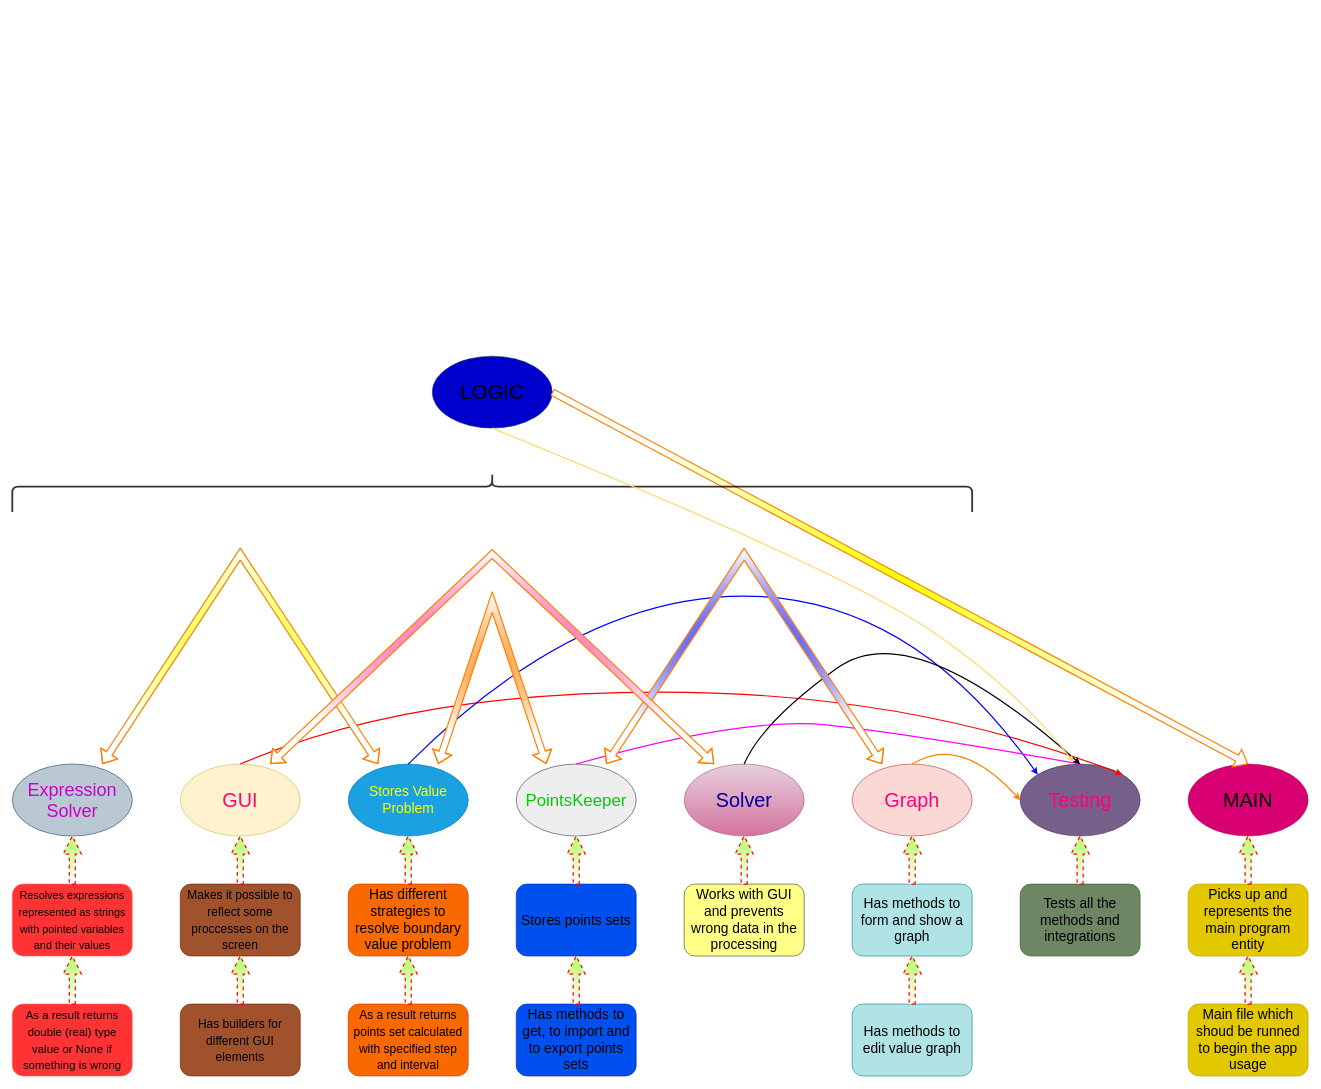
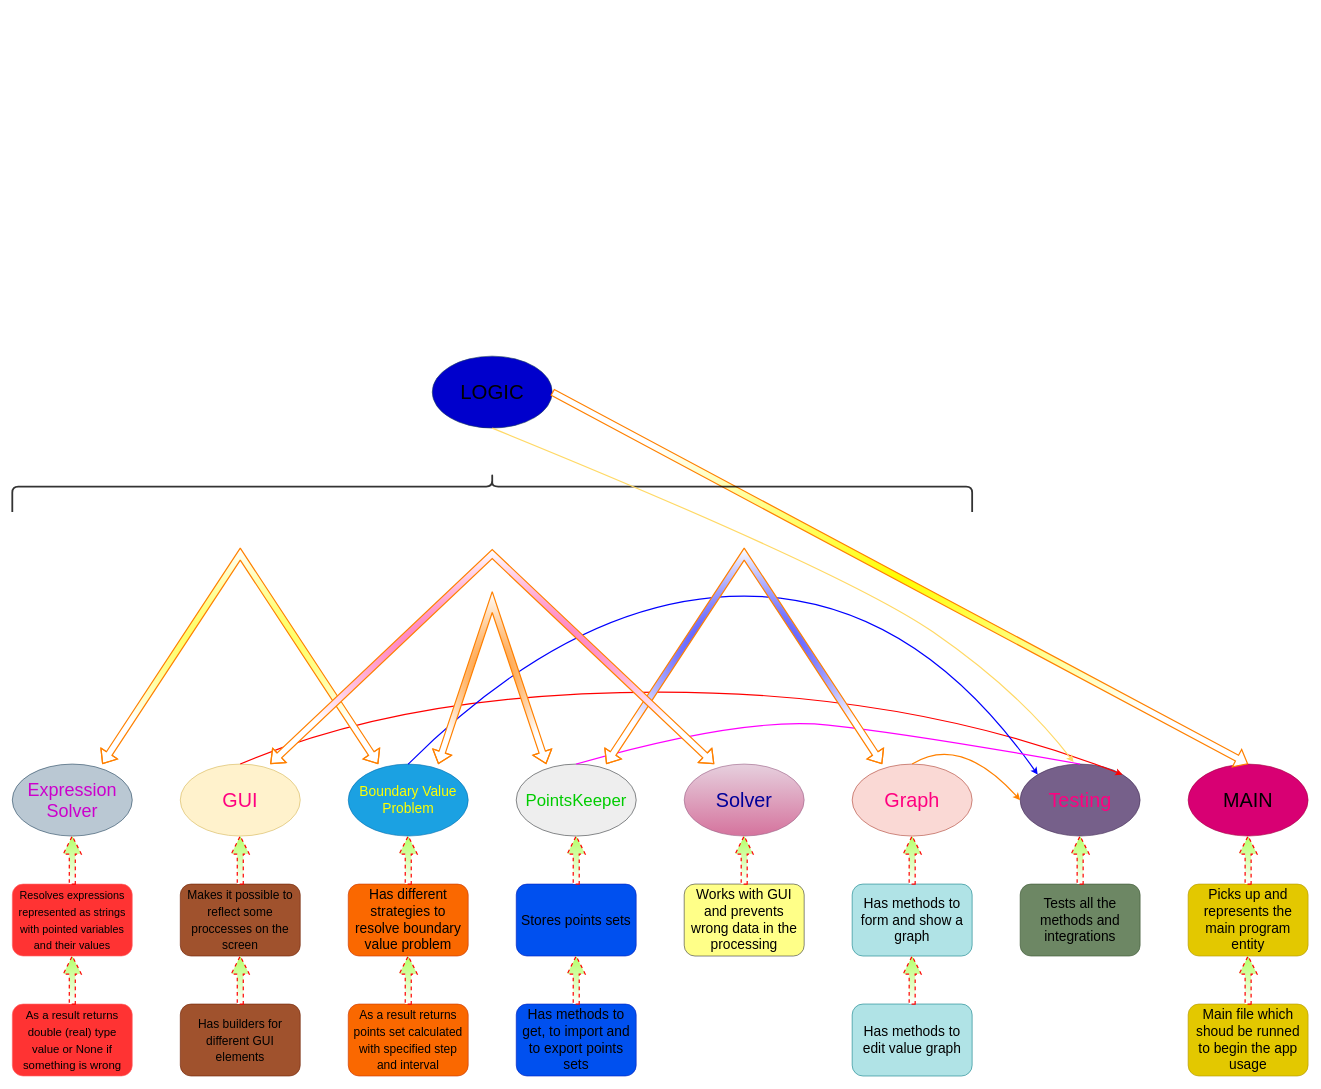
edge "Solver" -> "Testing": removed
node "Stores Value Problem": label "Stores Value Problem" -> "Boundary Value Problem"
